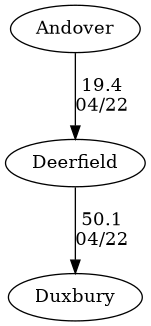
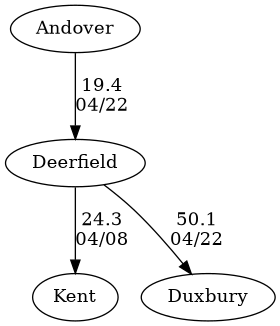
node "Kent": added
